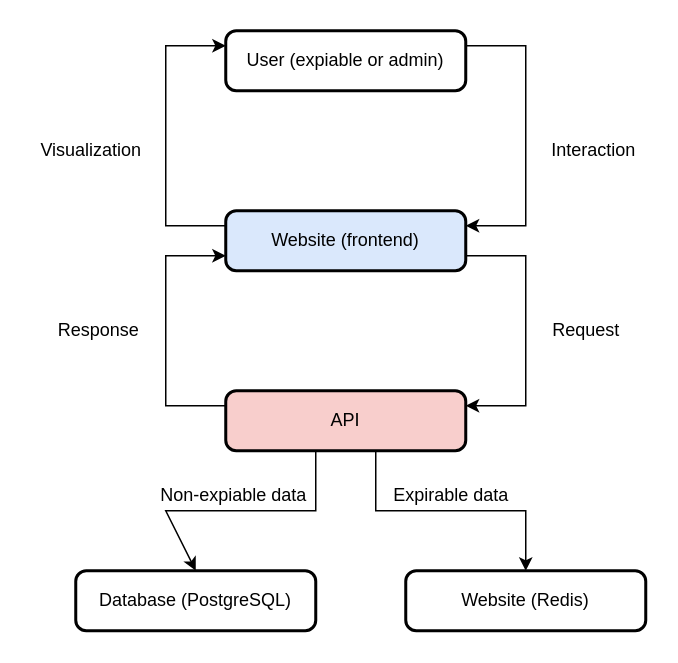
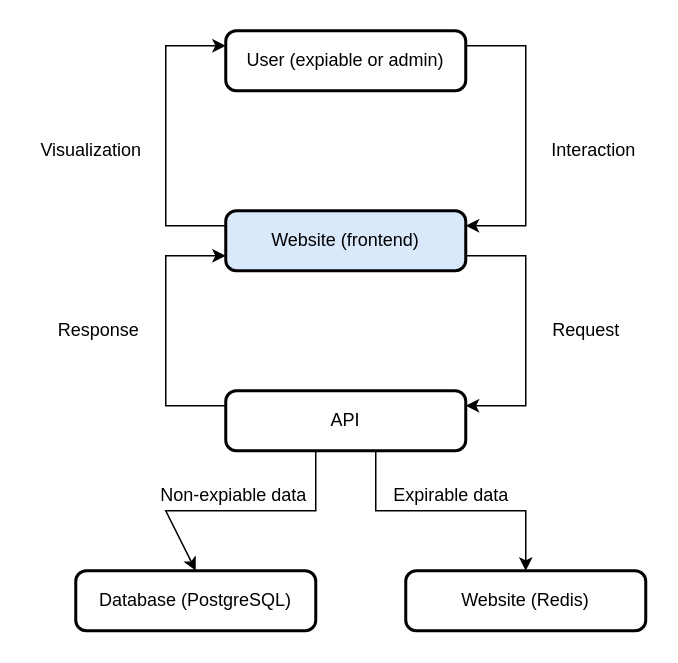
node "API": fillcolor #f8cecc -> #ffffff
